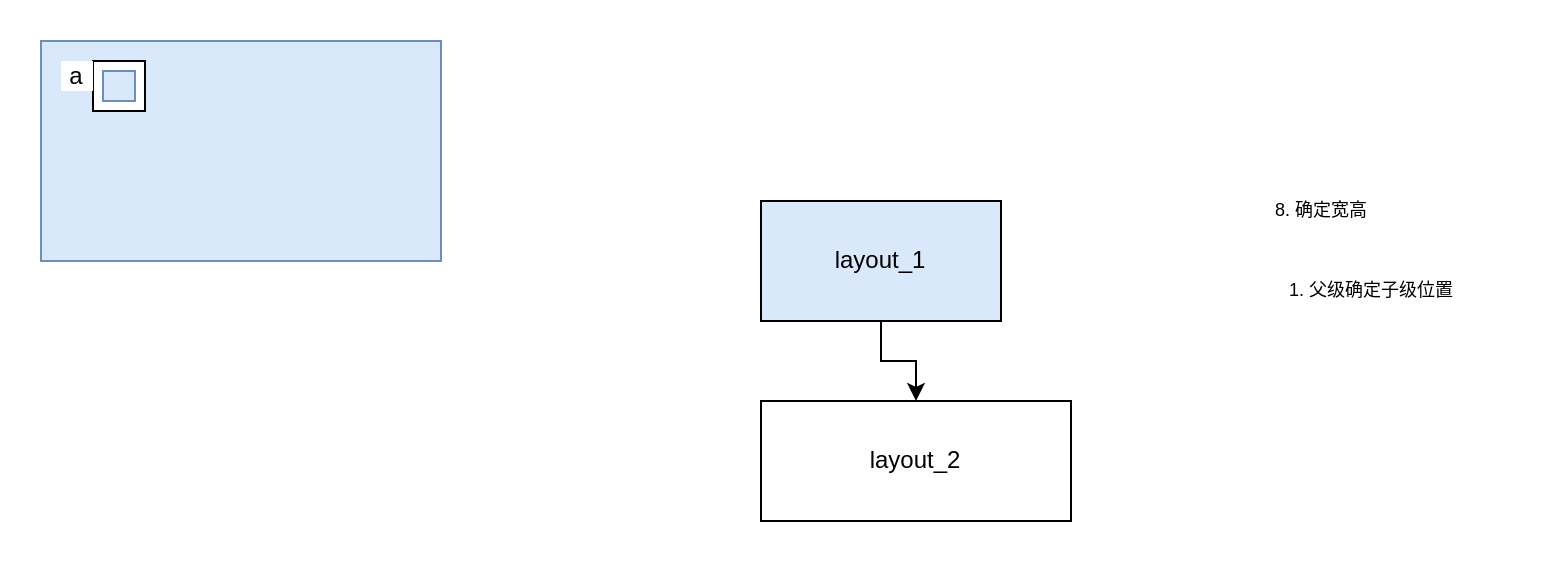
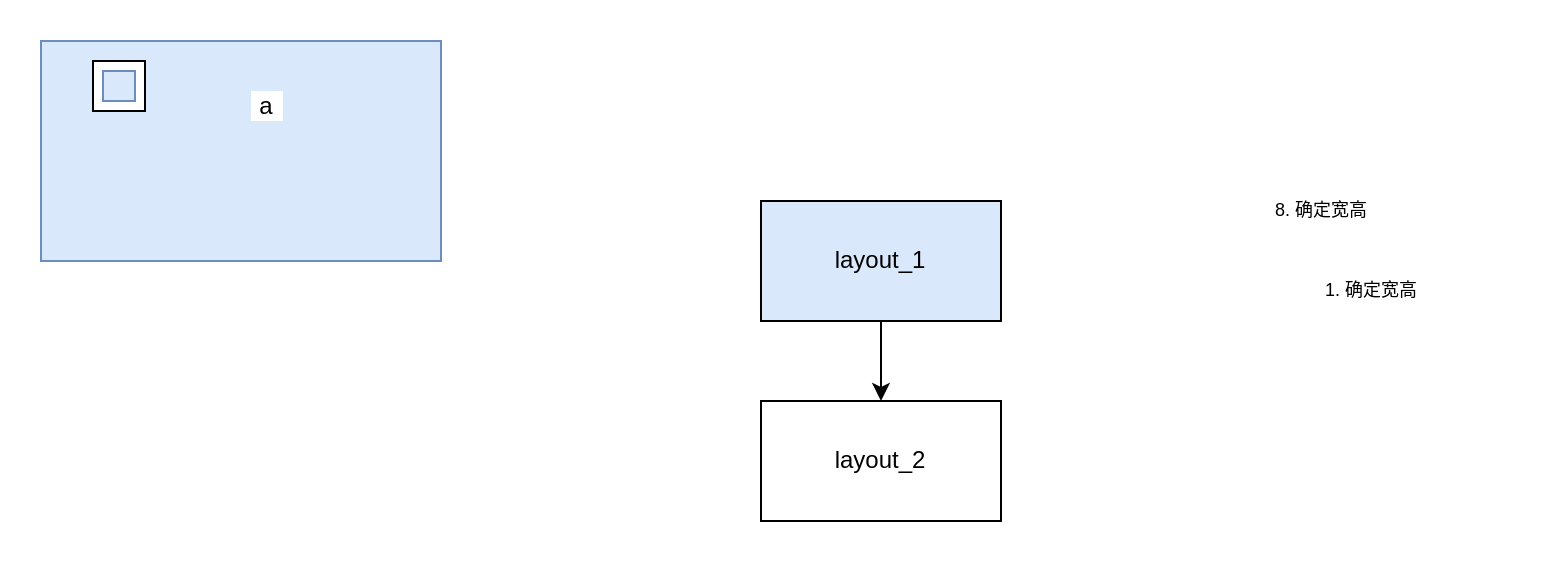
node "a": moved (77, 76) -> (267, 106)
node "1. 父级确定子级位置": label "1. 父级确定子级位置" -> "1. 确定宽高"
node "layout_2": size 310x120 -> 240x120
